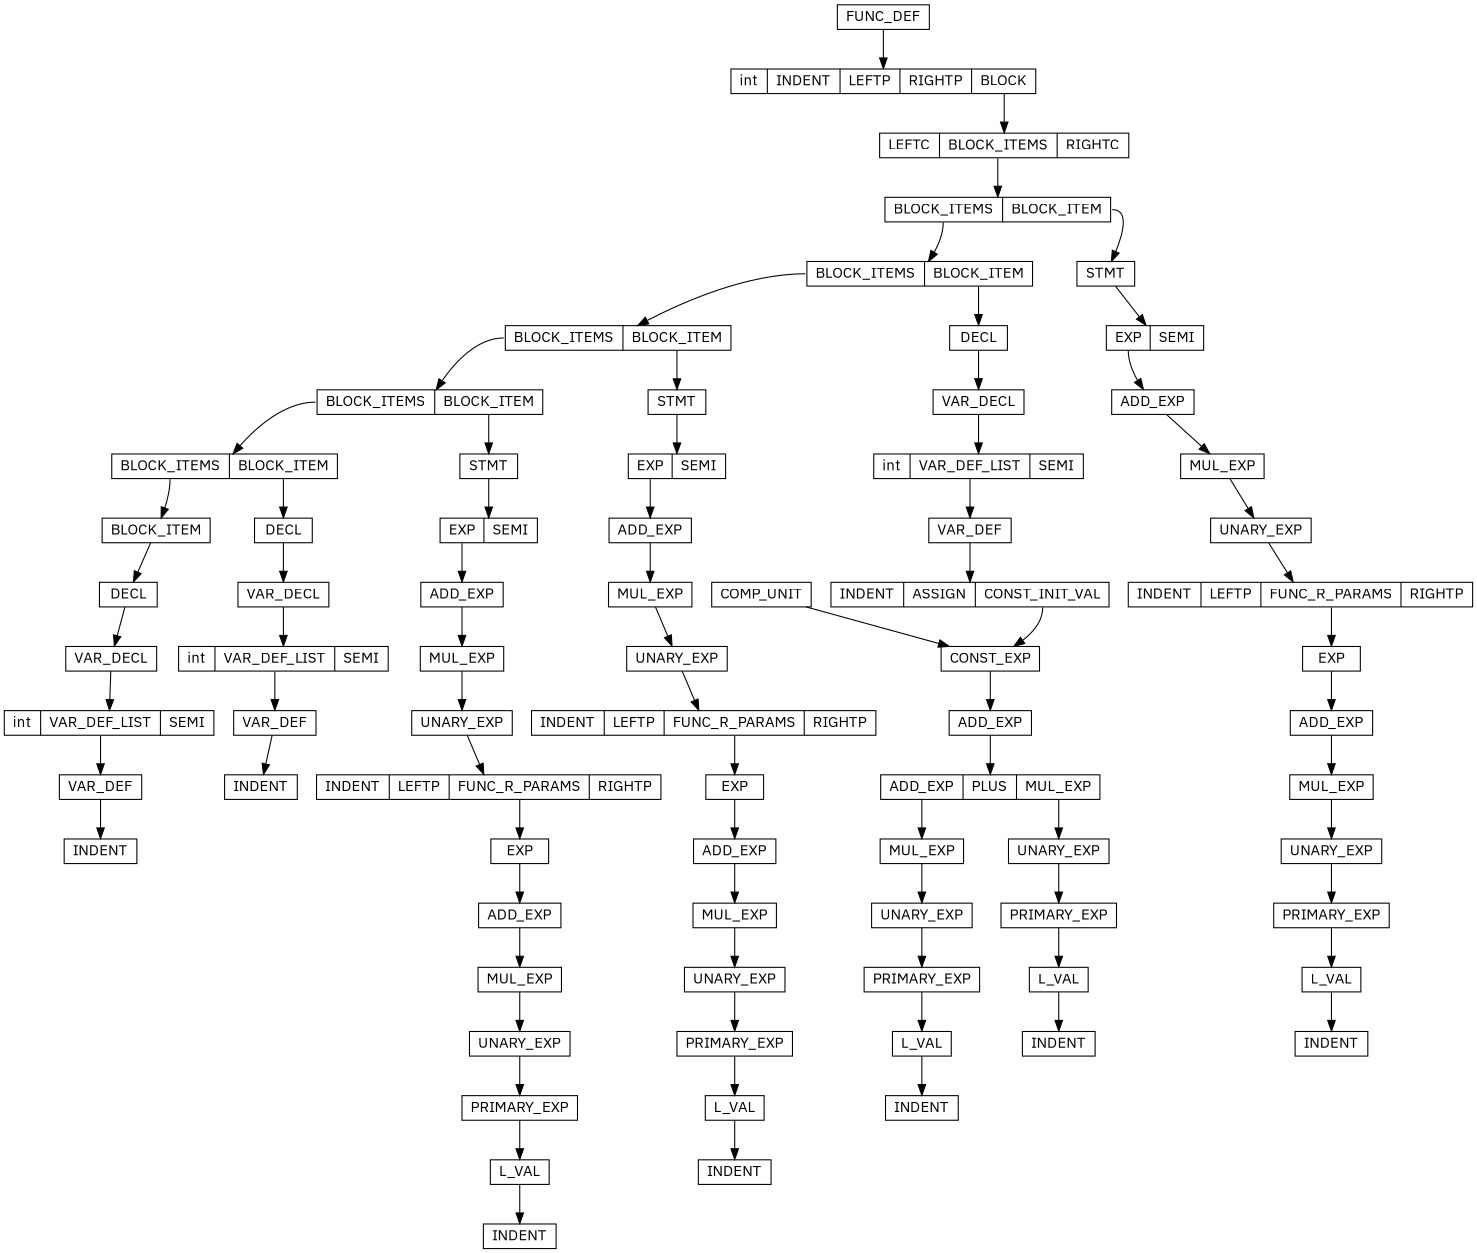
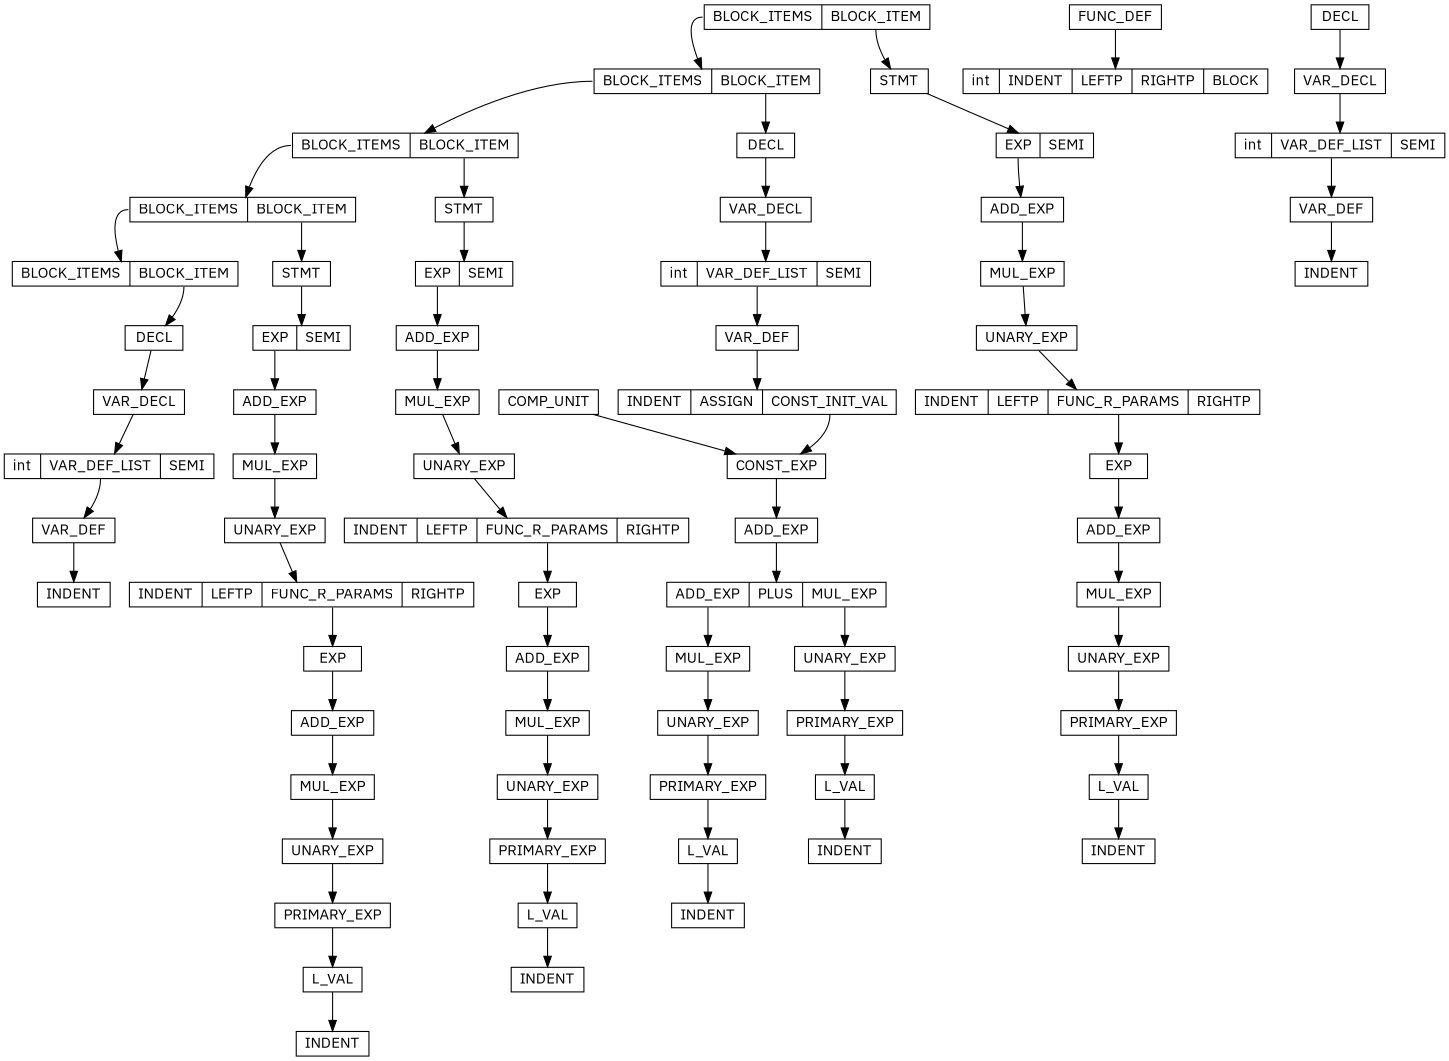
node "LEFTC": removed
node "BLOCK_ITEM": removed
